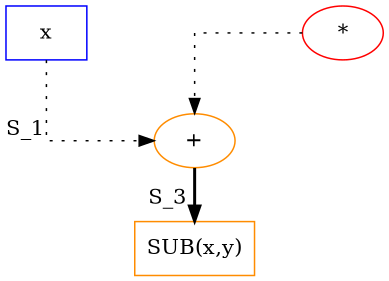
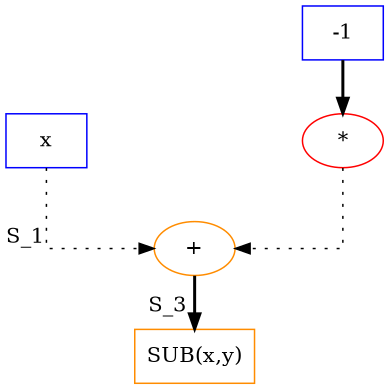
node "-1": added
